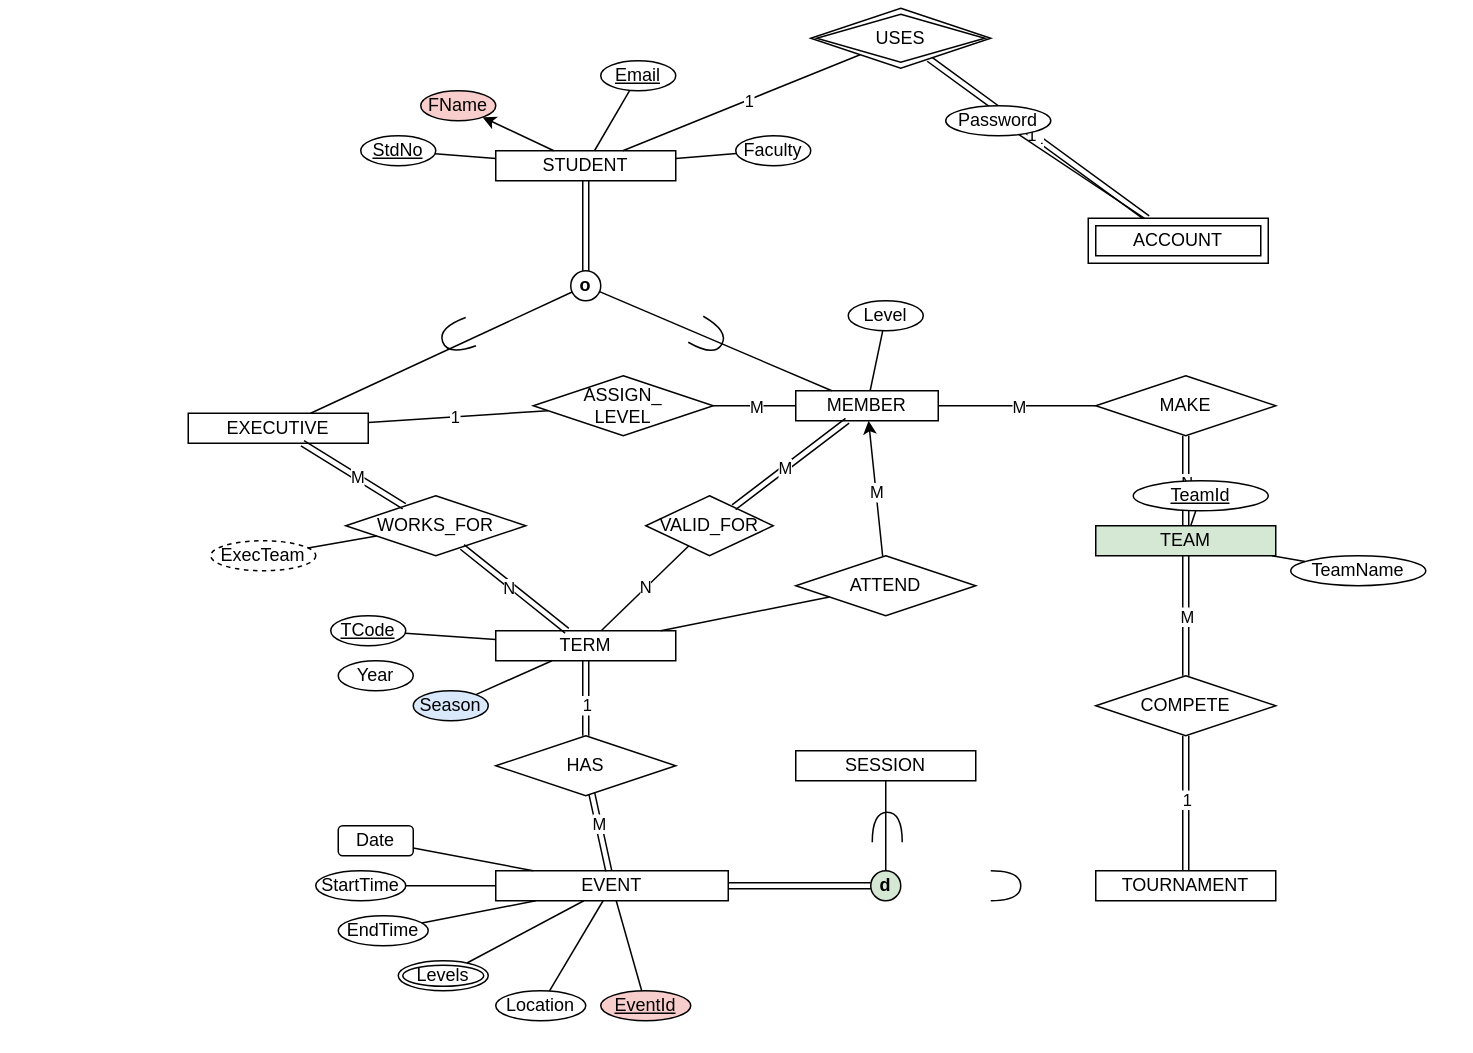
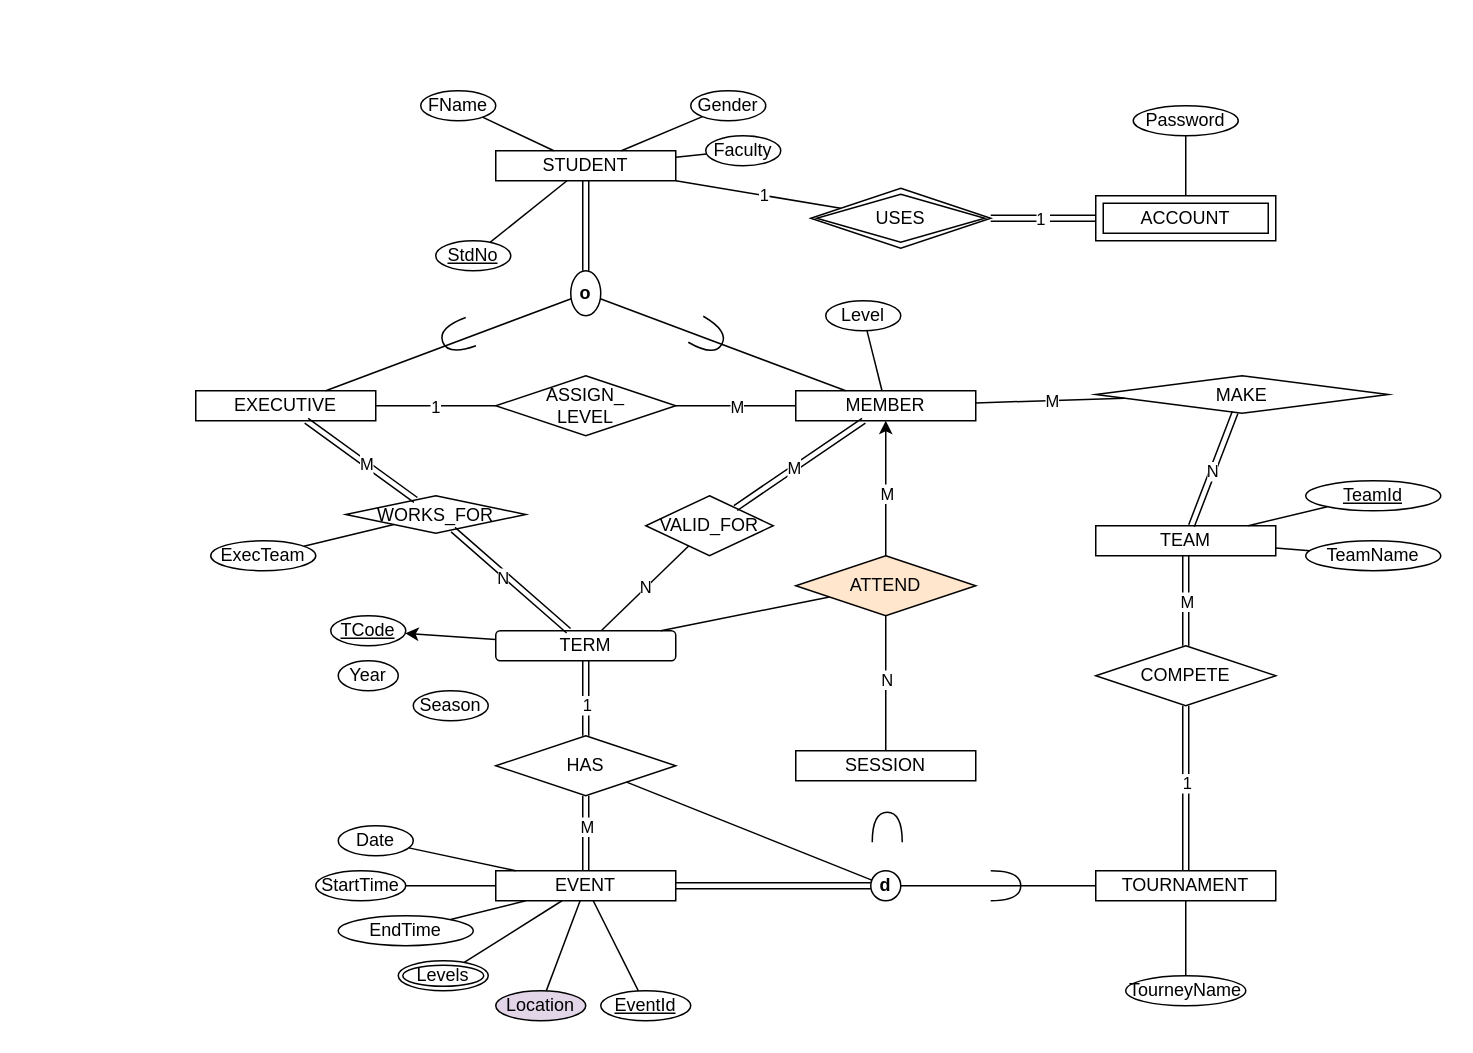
node "USES": moved (901, 38) -> (901, 218)
node "Email": removed
node "FName": fillcolor #f8cecc -> #ffffff
node "Gender": added
edge "Email" -- "STUDENT": removed
node "Password": moved (998, 121) -> (1186, 121)
edge "STUDENT" -> "FName": arrowhead classic -> none
node "StdNo": moved (398, 151) -> (473, 256)
edge "Gender" -- "STUDENT": added
node "Faculty": moved (773, 151) -> (743, 151)
node "ACCOUNT": moved (1178, 241) -> (1186, 218)
node "o": size 30x30 -> 30x45
node "Level": moved (886, 316) -> (863, 316)
node "ASSIGN_ LEVEL": moved (623, 406) -> (586, 406)
node "MEMBER": size 143x30 -> 180x30
node "MAKE": size 180x60 -> 293x38
node "EXECUTIVE": moved (278, 428) -> (286, 406)
node "TeamId": moved (1201, 496) -> (1373, 496)
node "WORKS_FOR": size 180x60 -> 180x38
node "TEAM": fillcolor #d5e8d4 -> #ffffff
node "ExecTeam": style dashed -> solid
node "TeamName": moved (1358, 571) -> (1373, 556)
node "ATTEND": fillcolor #ffffff -> #ffe6cc
edge "TCode" -- "TERM": arrowhead none -> classic
node "TERM": shape rectangle -> rounded rectangle
node "Year": size 75x30 -> 60x30
edge "TERM" -- "Season": removed
edge "ATTEND" -- "SESSION": added, label "N"
node "Season": fillcolor #dae8fc -> #ffffff
node "COMPETE": moved (1186, 706) -> (1186, 676)
edge "SESSION" -- "d": now "HAS" -- "d"
node "Date": shape rounded rectangle -> ellipse
node "EVENT": size 233x30 -> 180x30
node "d": fillcolor #d5e8d4 -> #ffffff
edge "d" -- "TOURNAMENT": added
node "EndTime": size 90x30 -> 135x30
edge "TOURNAMENT" -- "TourneyName": added
node "TourneyName": added
node "Location": fillcolor #ffffff -> #e1d5e7
node "EventId": fillcolor #f8cecc -> #ffffff
